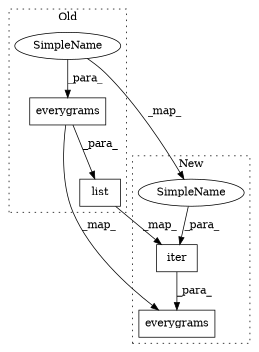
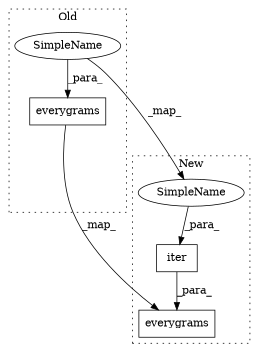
node "list": removed
